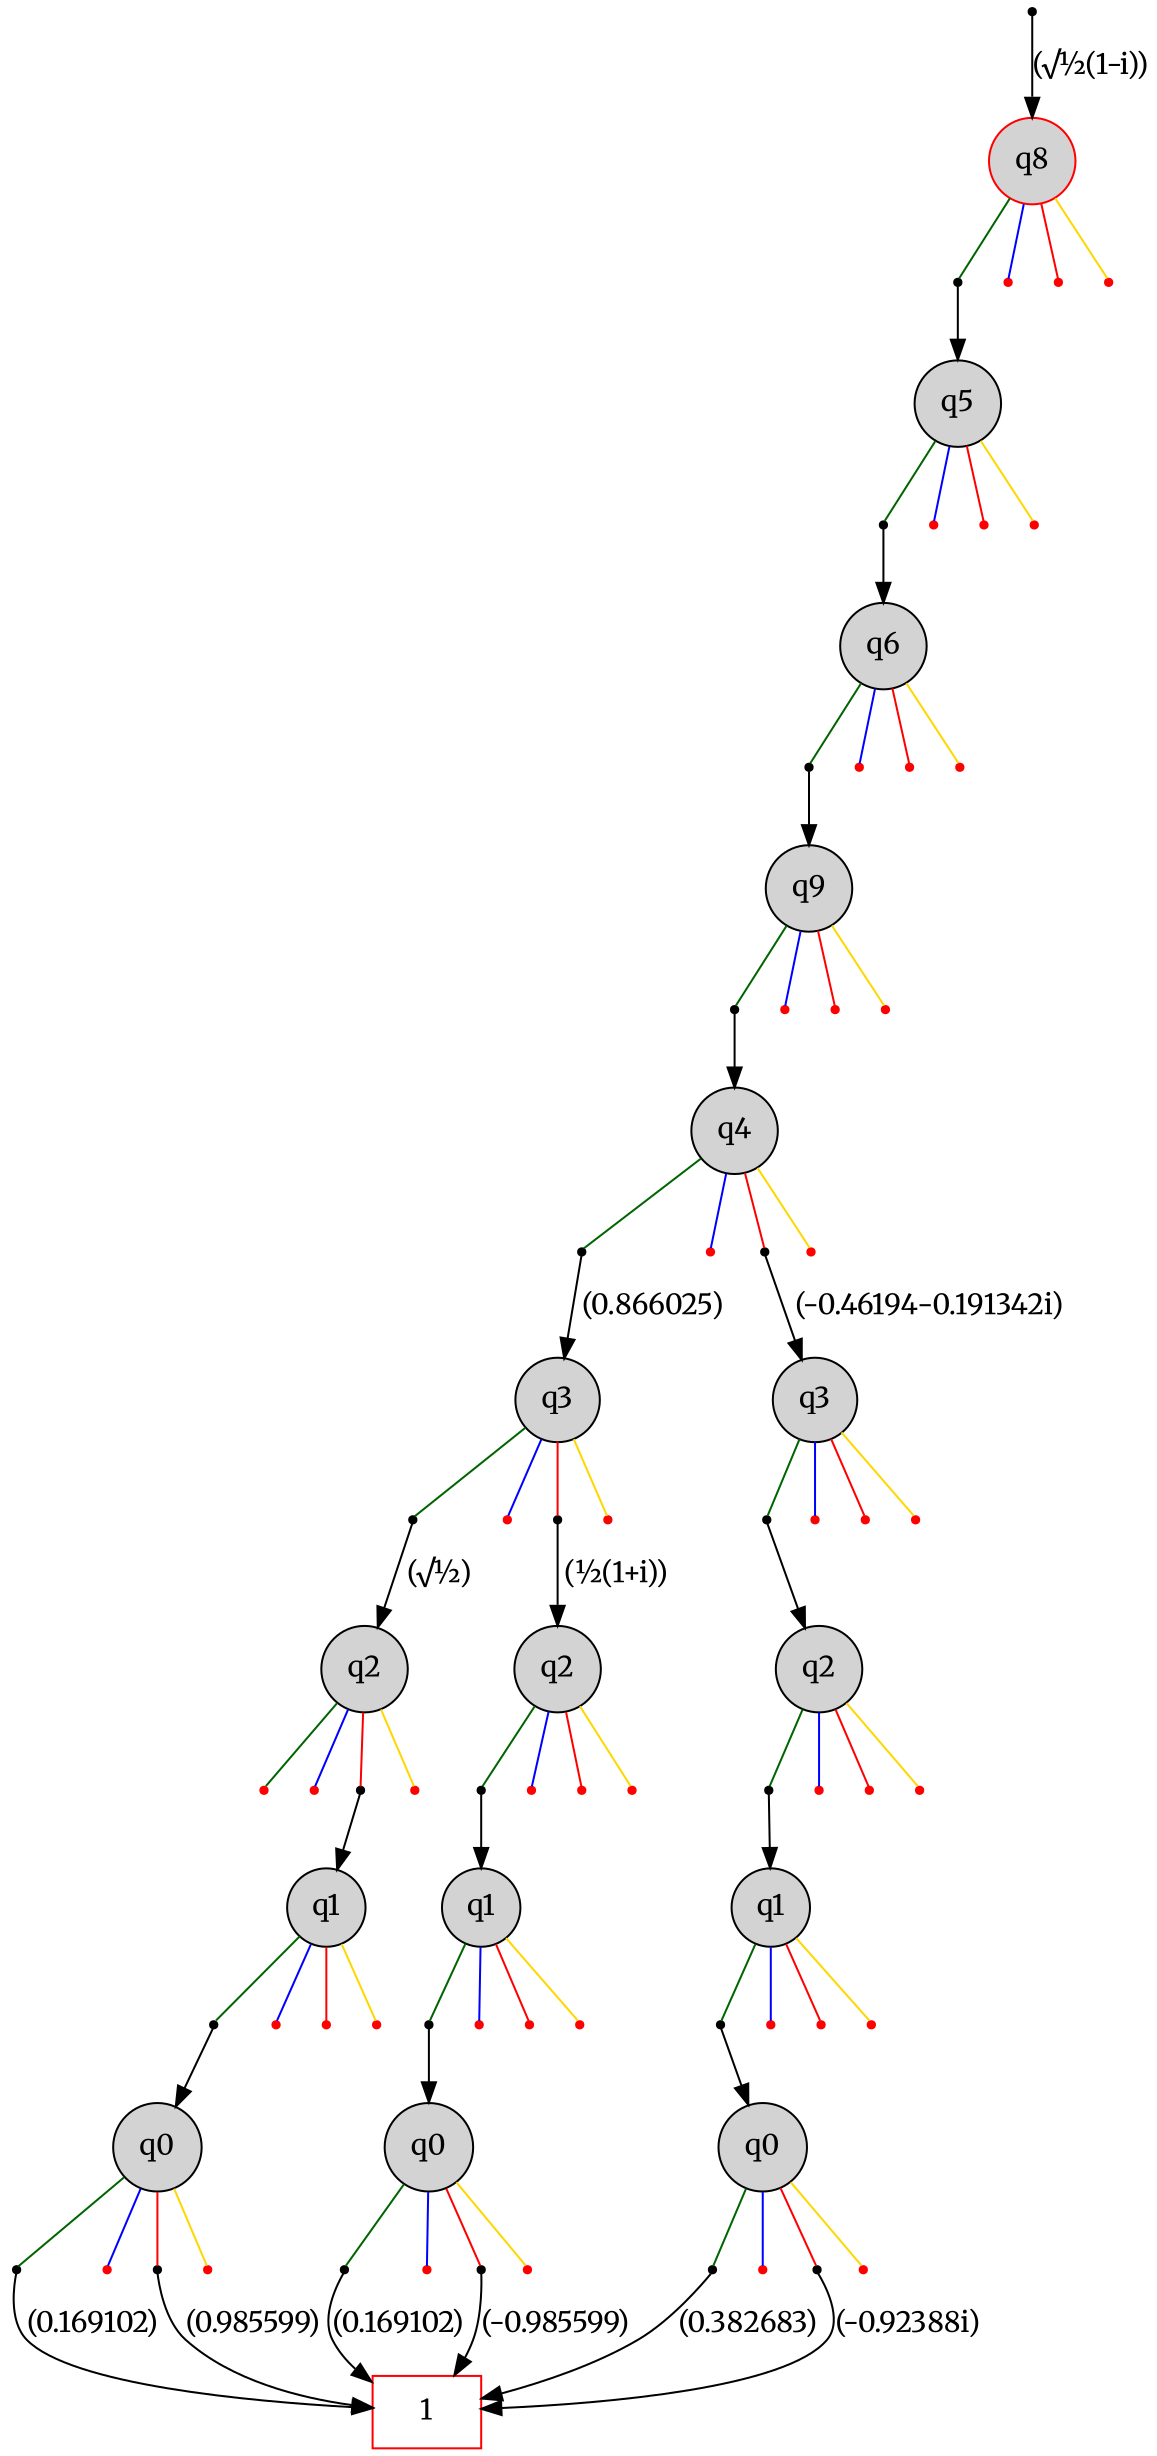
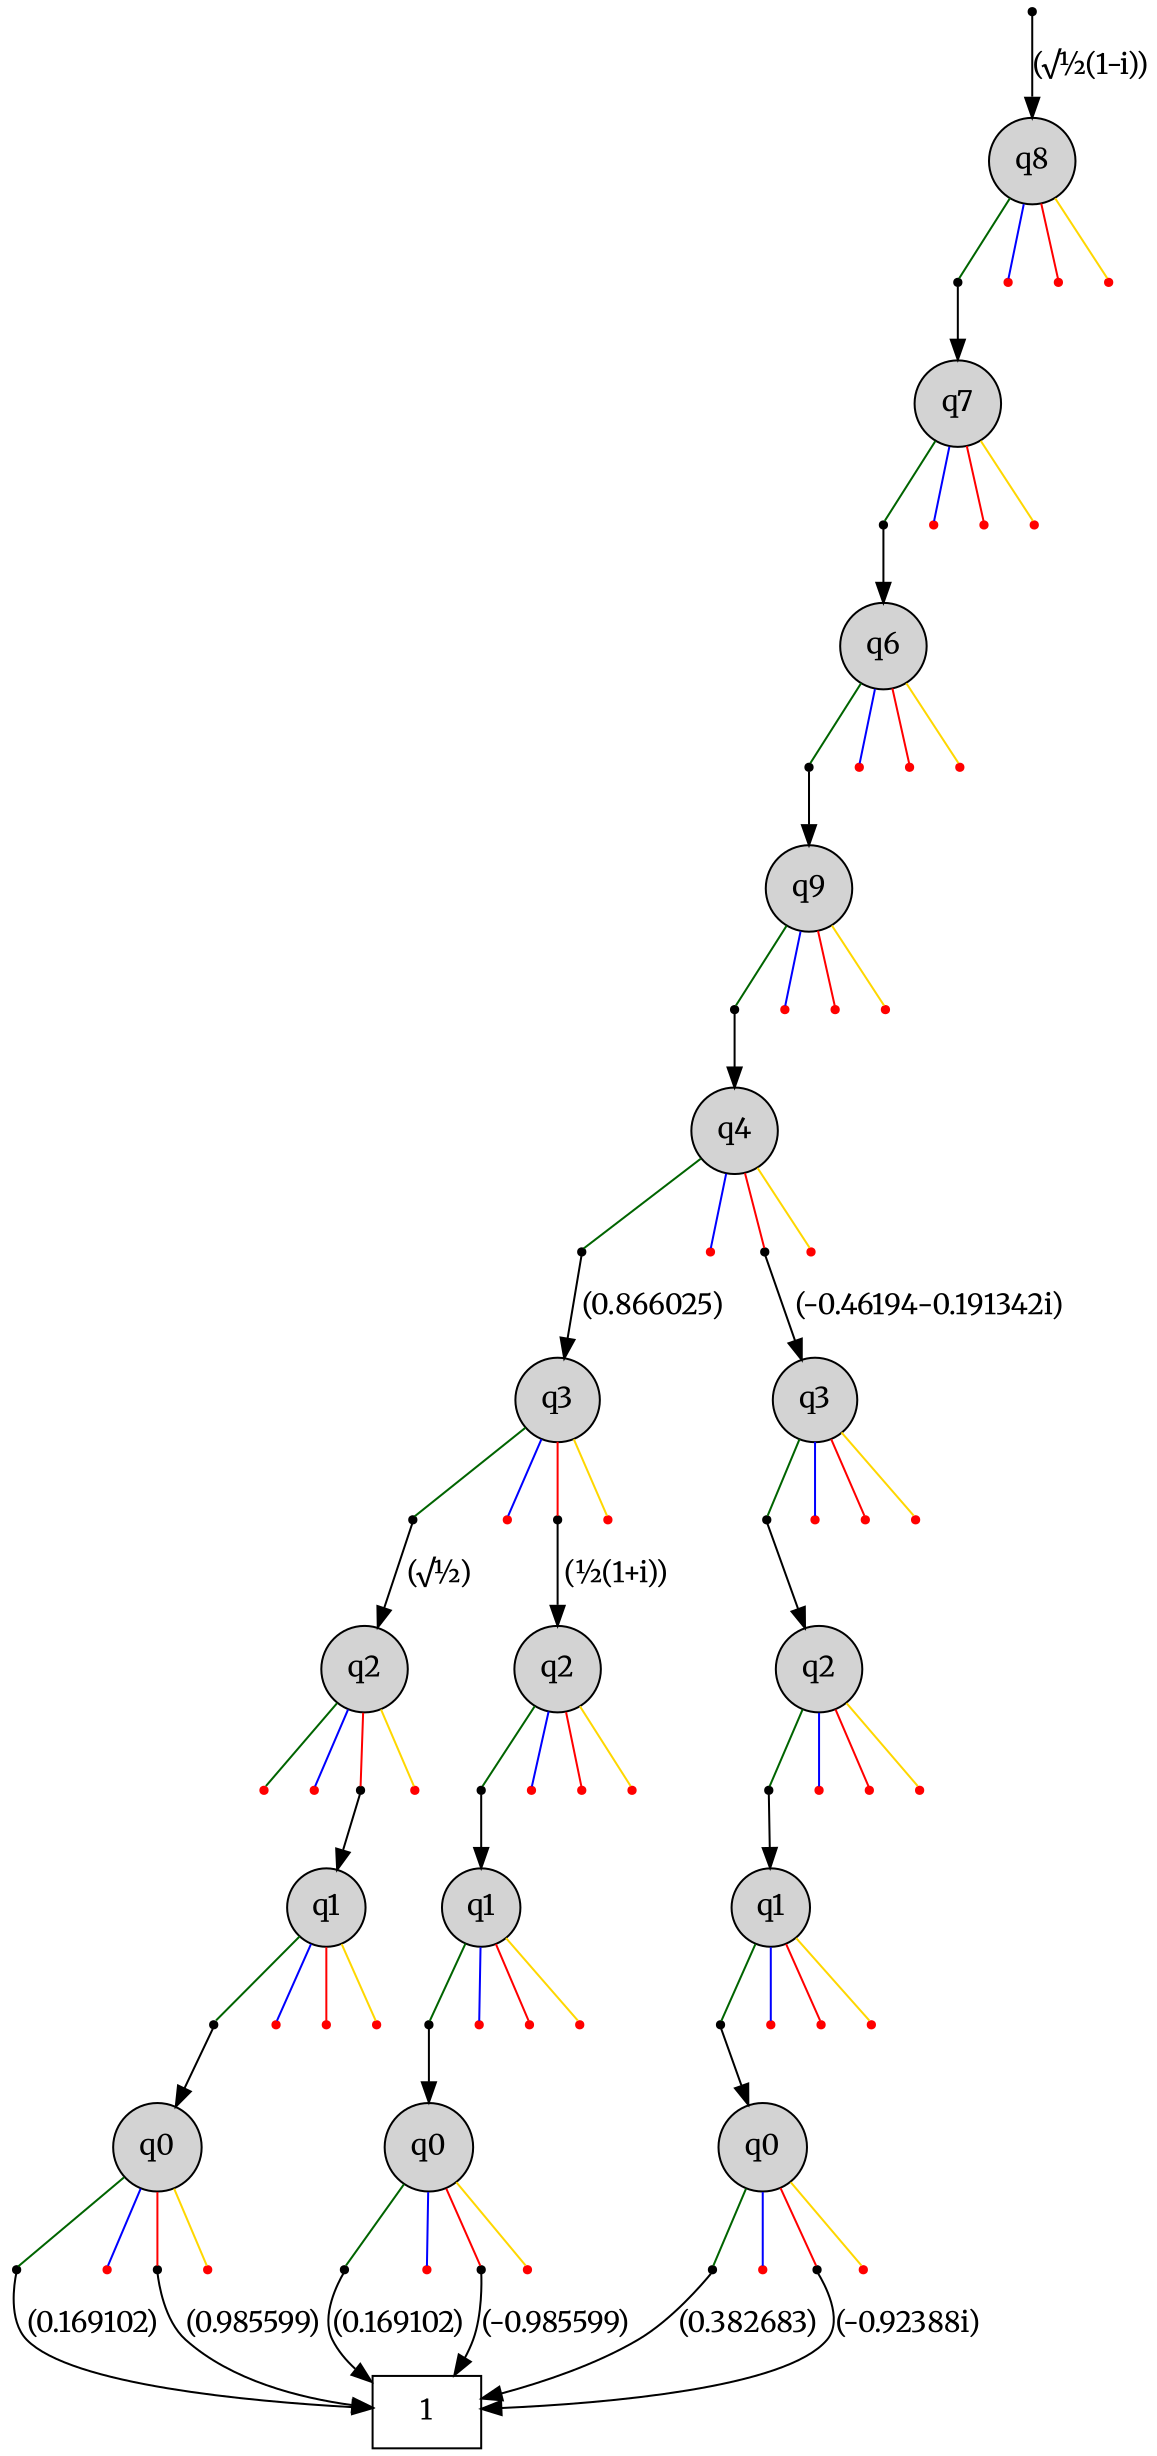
node "q8": color red -> black
node "q5": label "q5" -> "q7"
node "1": color red -> black
